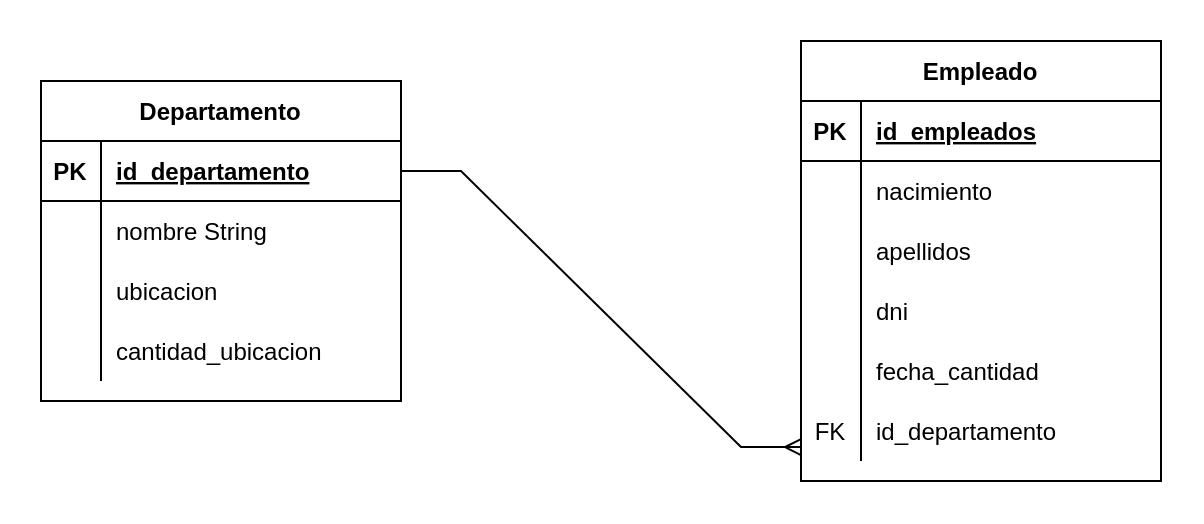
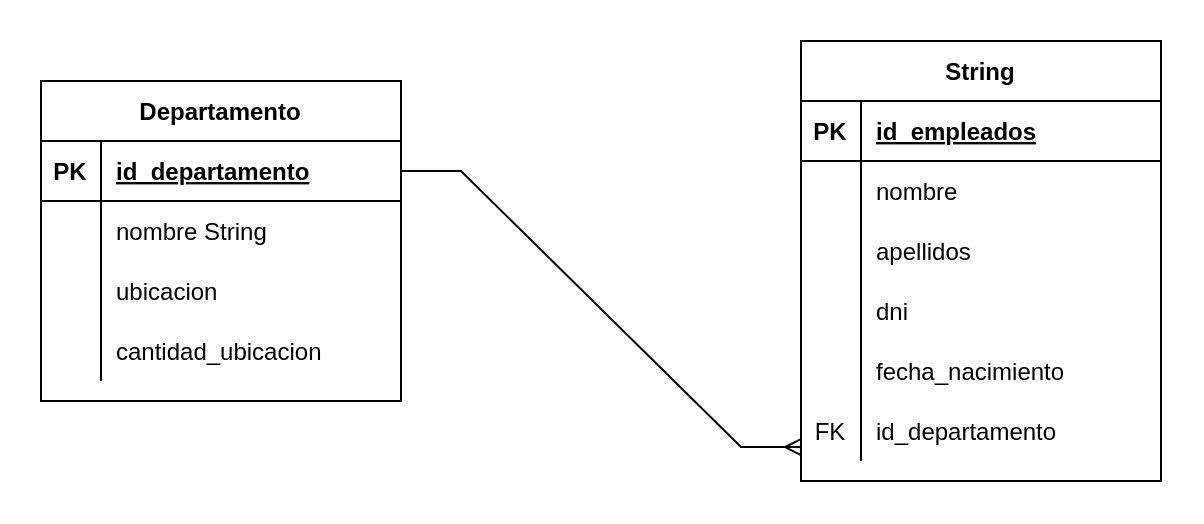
node "Empleado": label "Empleado" -> "String"
node "nacimiento": label "nacimiento" -> "nombre"
node "fecha_cantidad": label "fecha_cantidad" -> "fecha_nacimiento"
